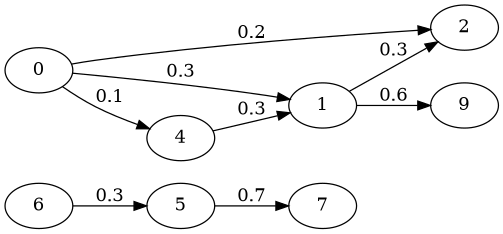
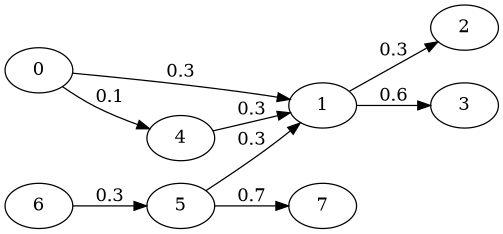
edge "0" -> "2": removed, label "0.2"
node "9": label "9" -> "3"
edge "5" -> "1": added, label "0.3"
